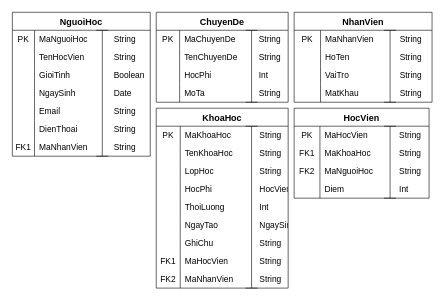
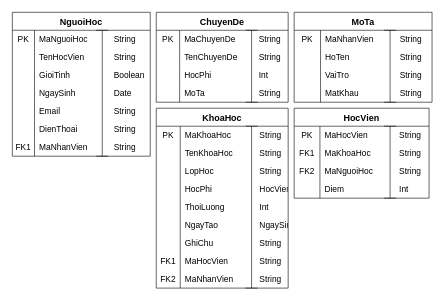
node "NhanVien": label "NhanVien" -> "MoTa"
